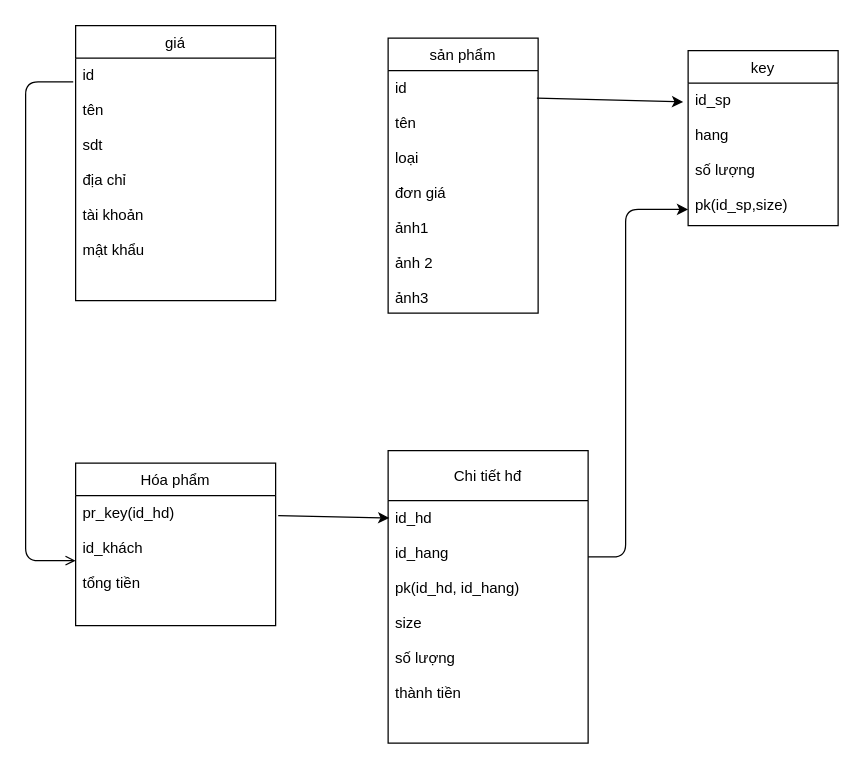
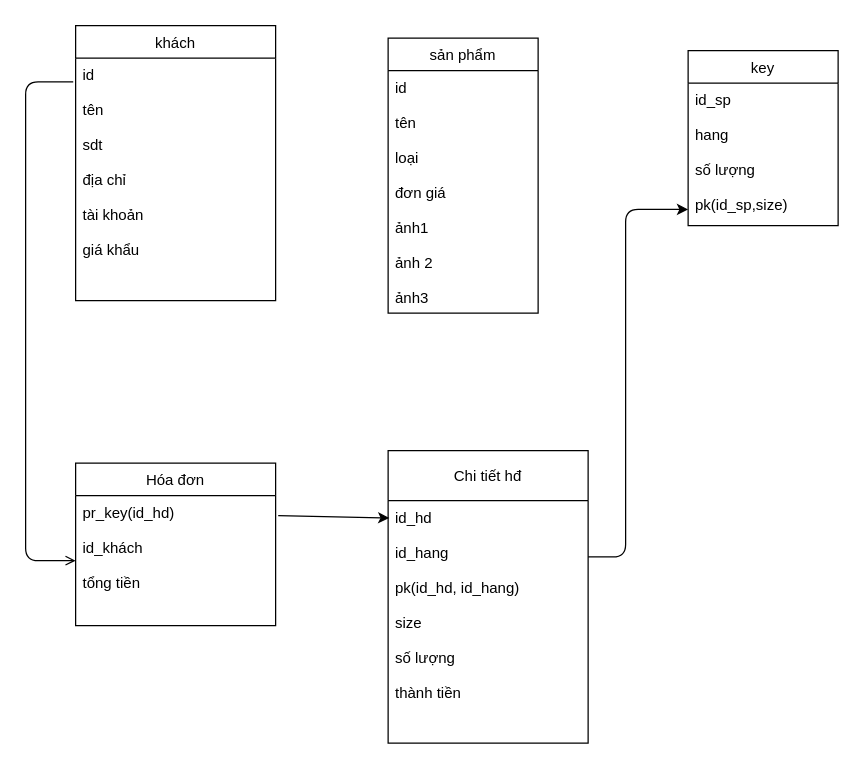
node "giá": label "giá" -> "khách"
node "id tên sdt địa chỉ tài khoản mật khẩu": label "id tên sdt địa chỉ tài khoản mật khẩu" -> "id tên sdt địa chỉ tài khoản giá khẩu"
edge "id tên loại đơn giá ảnh1 ảnh 2 ảnh3" -> "id_sp hang số lượng pk(id_sp,size)": removed
node "Hóa phẩm": label "Hóa phẩm" -> "Hóa đơn"
